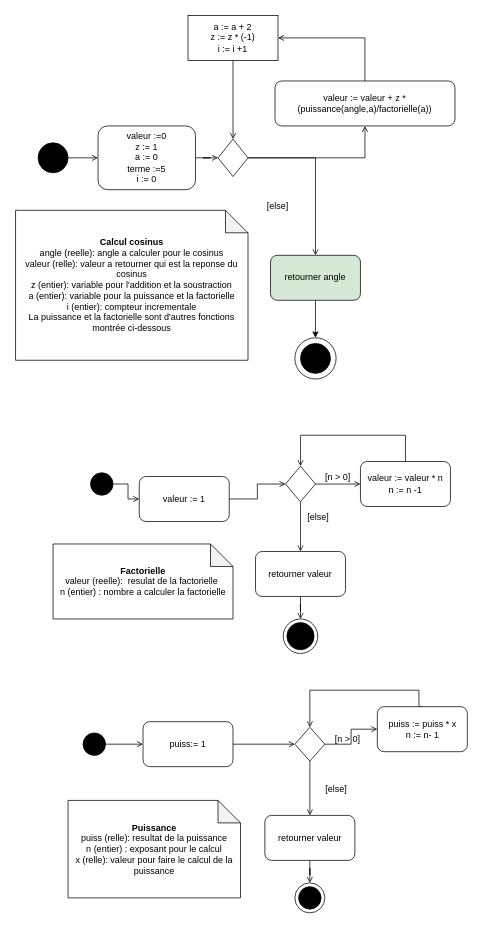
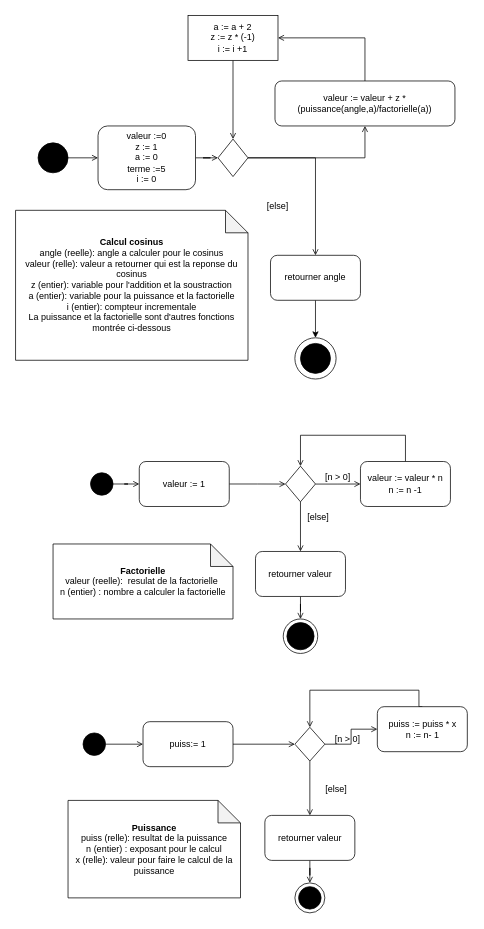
node "retourner angle": fillcolor #d5e8d4 -> #ffffff
node "valeur := 1": moved (184, 499) -> (184, 484)
